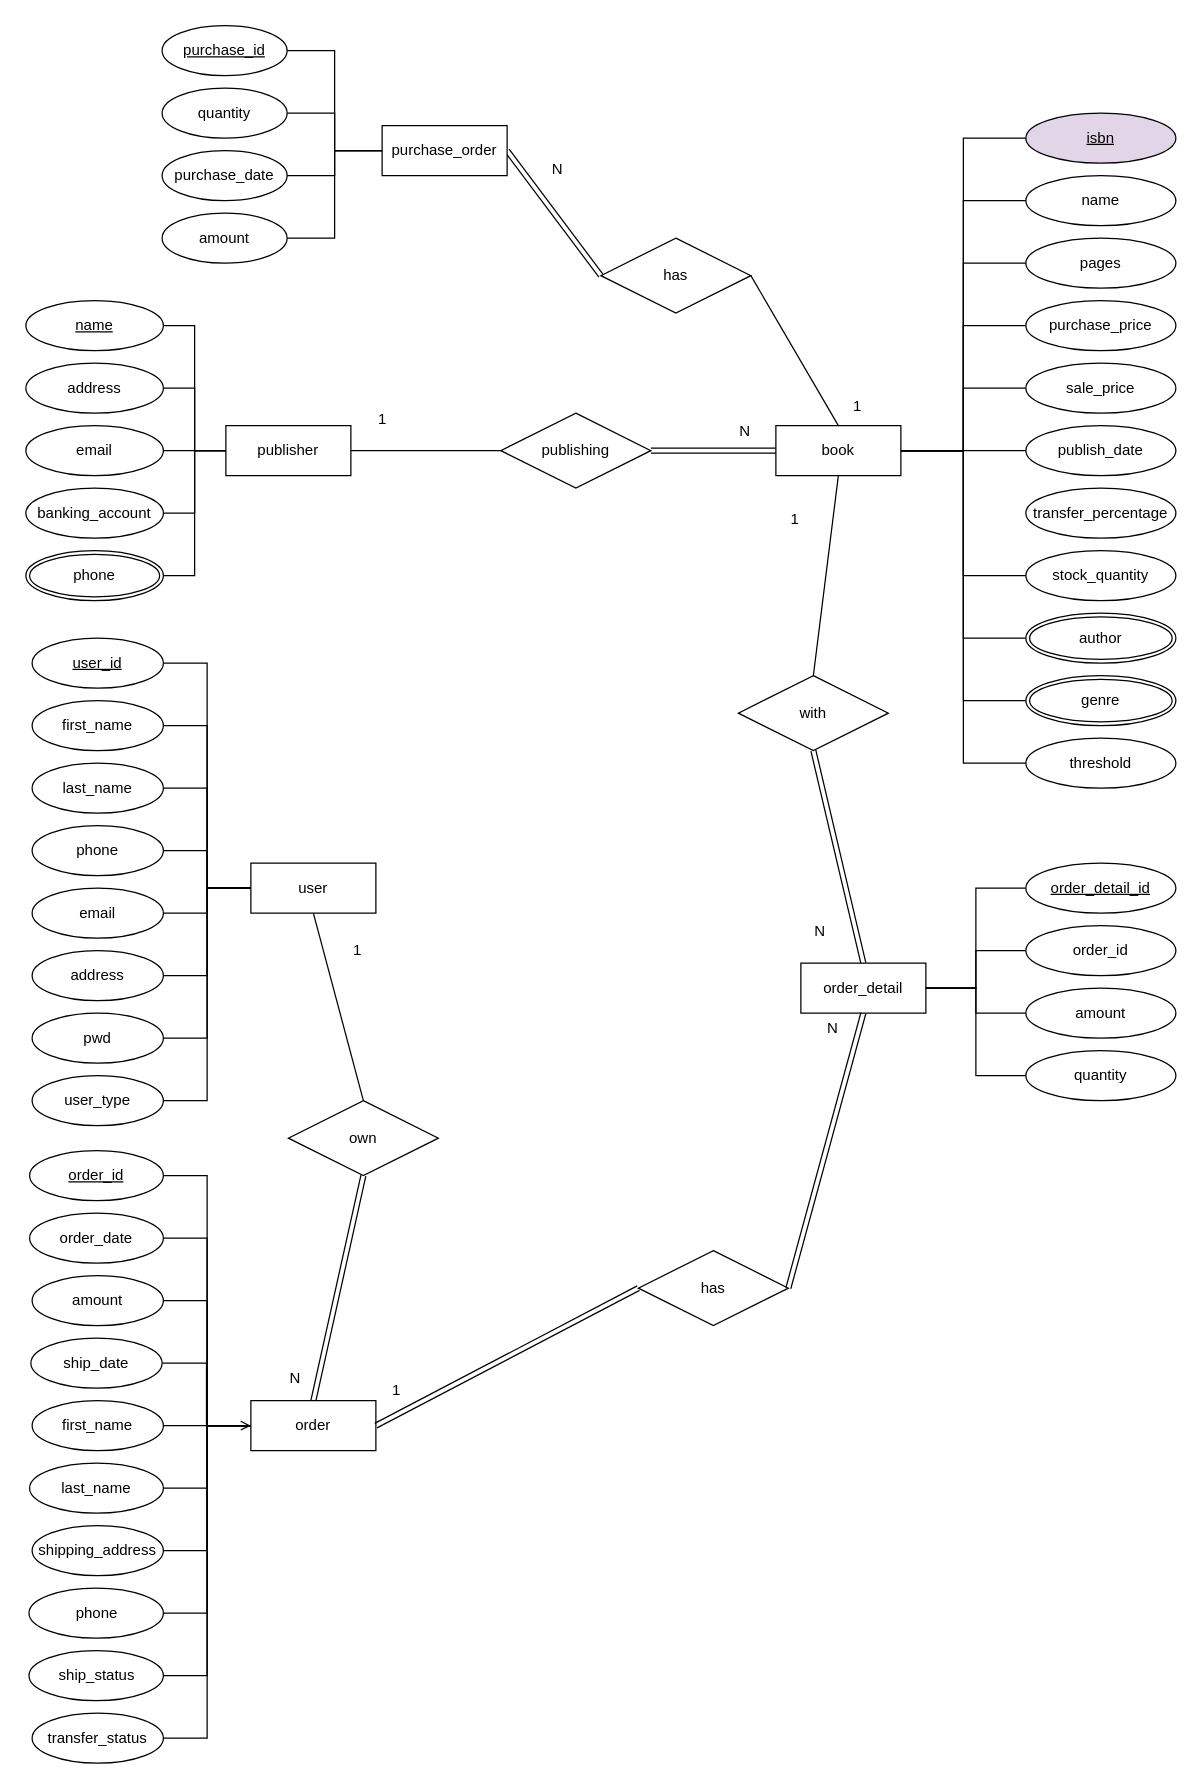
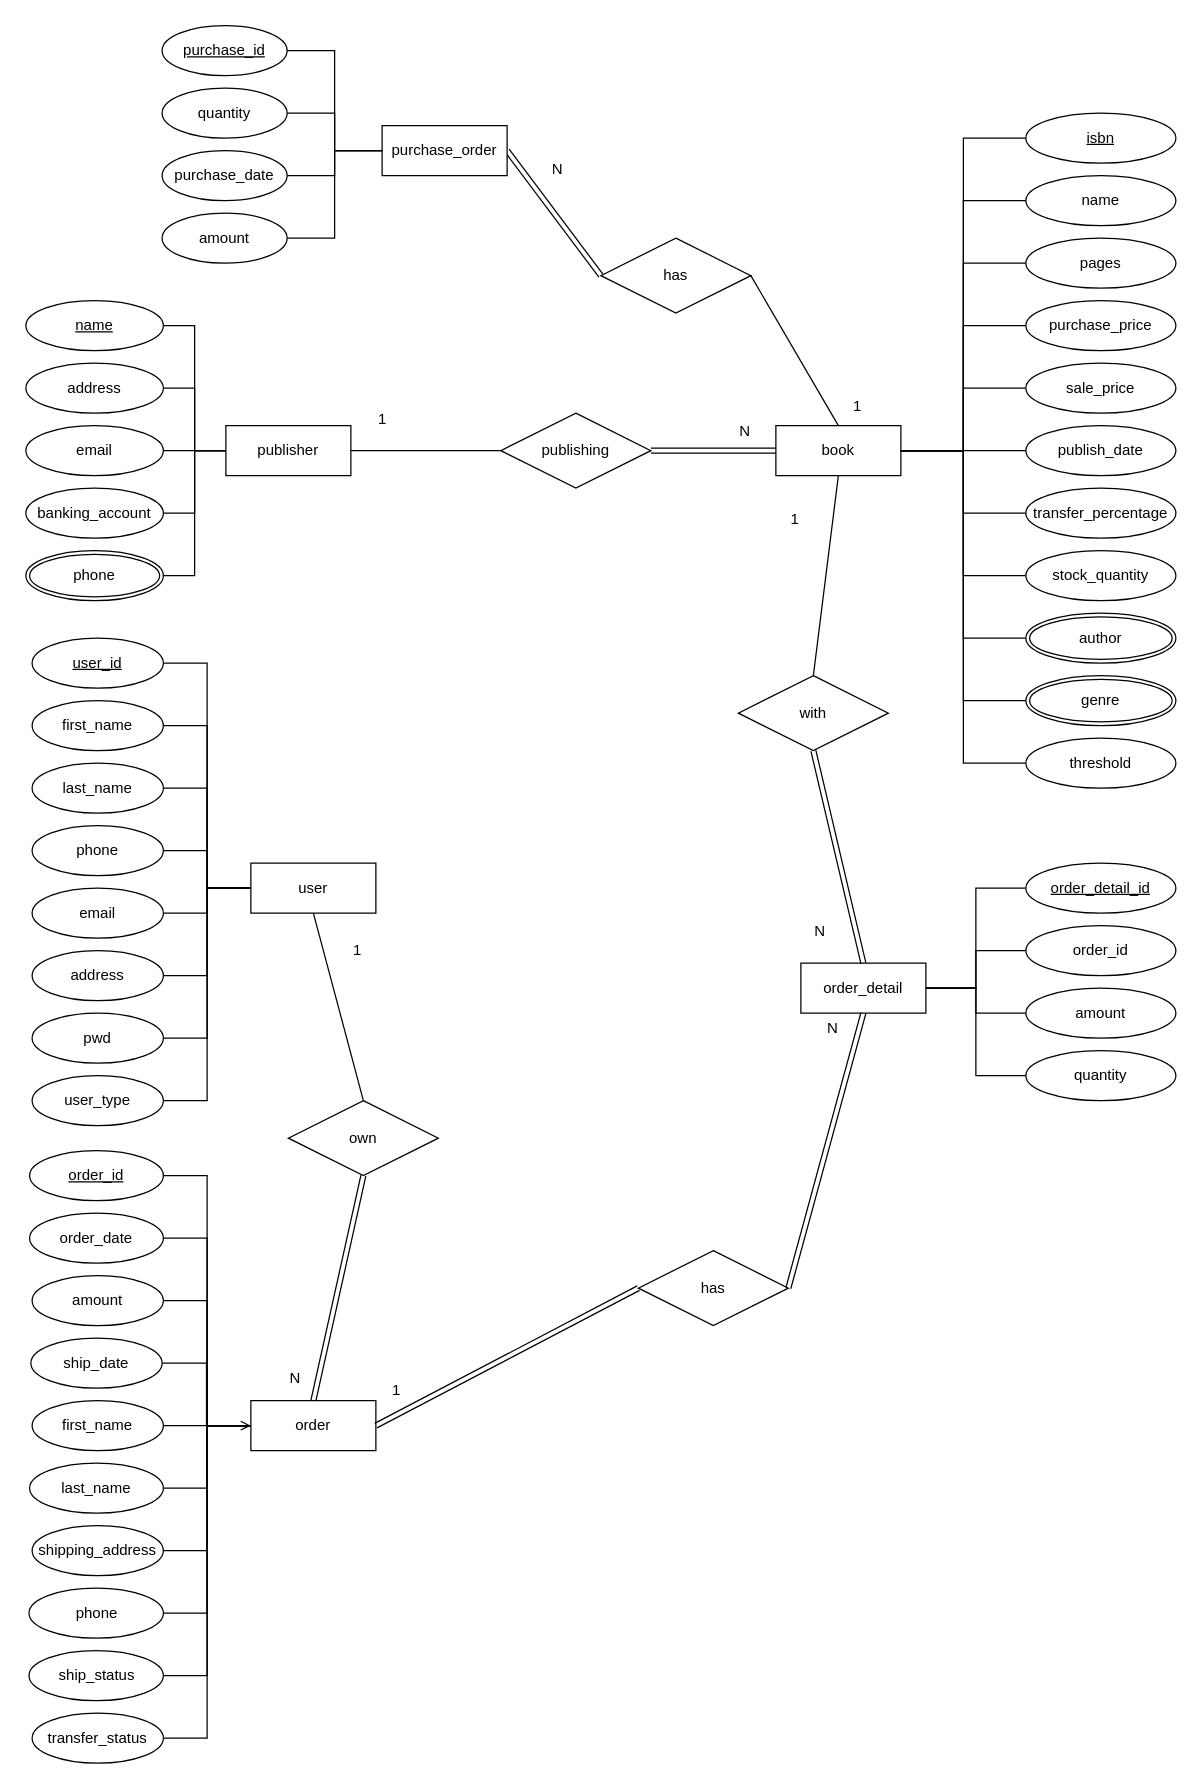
node "isbn": fillcolor #e1d5e7 -> #ffffff
edge "book" -- "transfer_percentage": added
